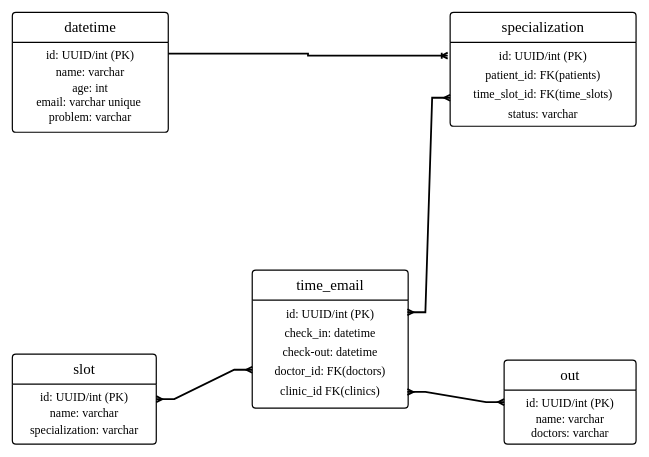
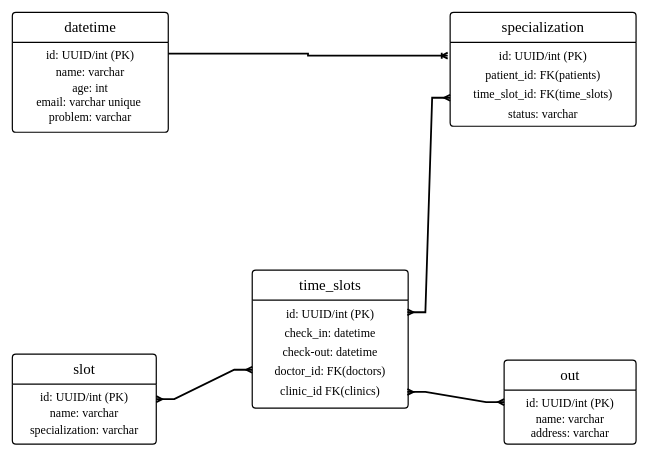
node "time_email": label "time_email" -> "time_slots"
node "id: UUID/int (PK) name: varchar doctors: varchar": label "id: UUID/int (PK) name: varchar doctors: varchar" -> "id: UUID/int (PK) name: varchar address: varchar"
